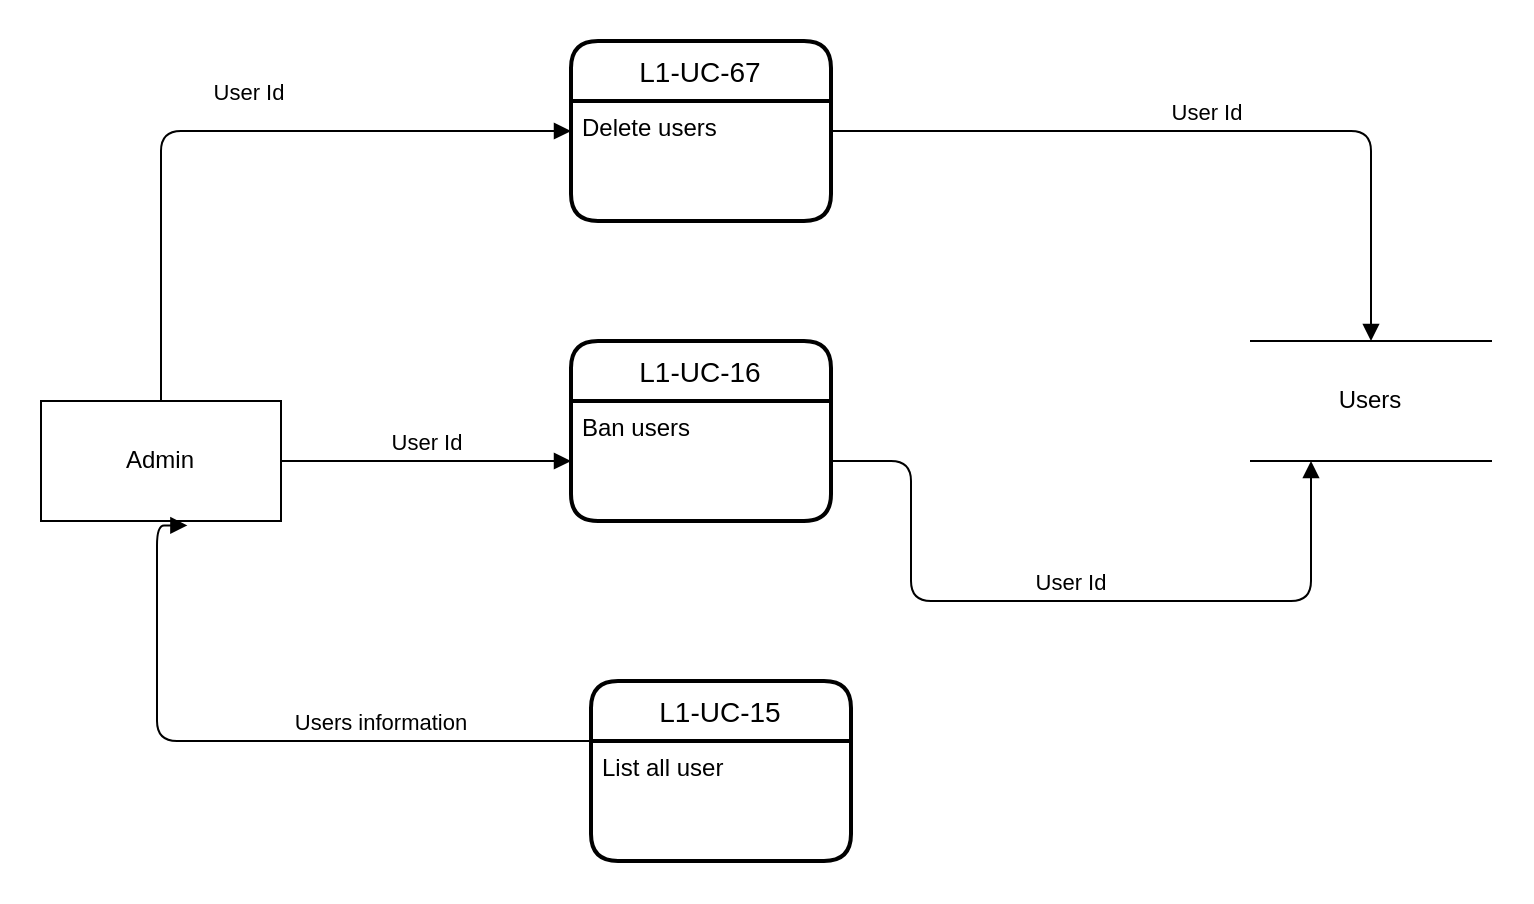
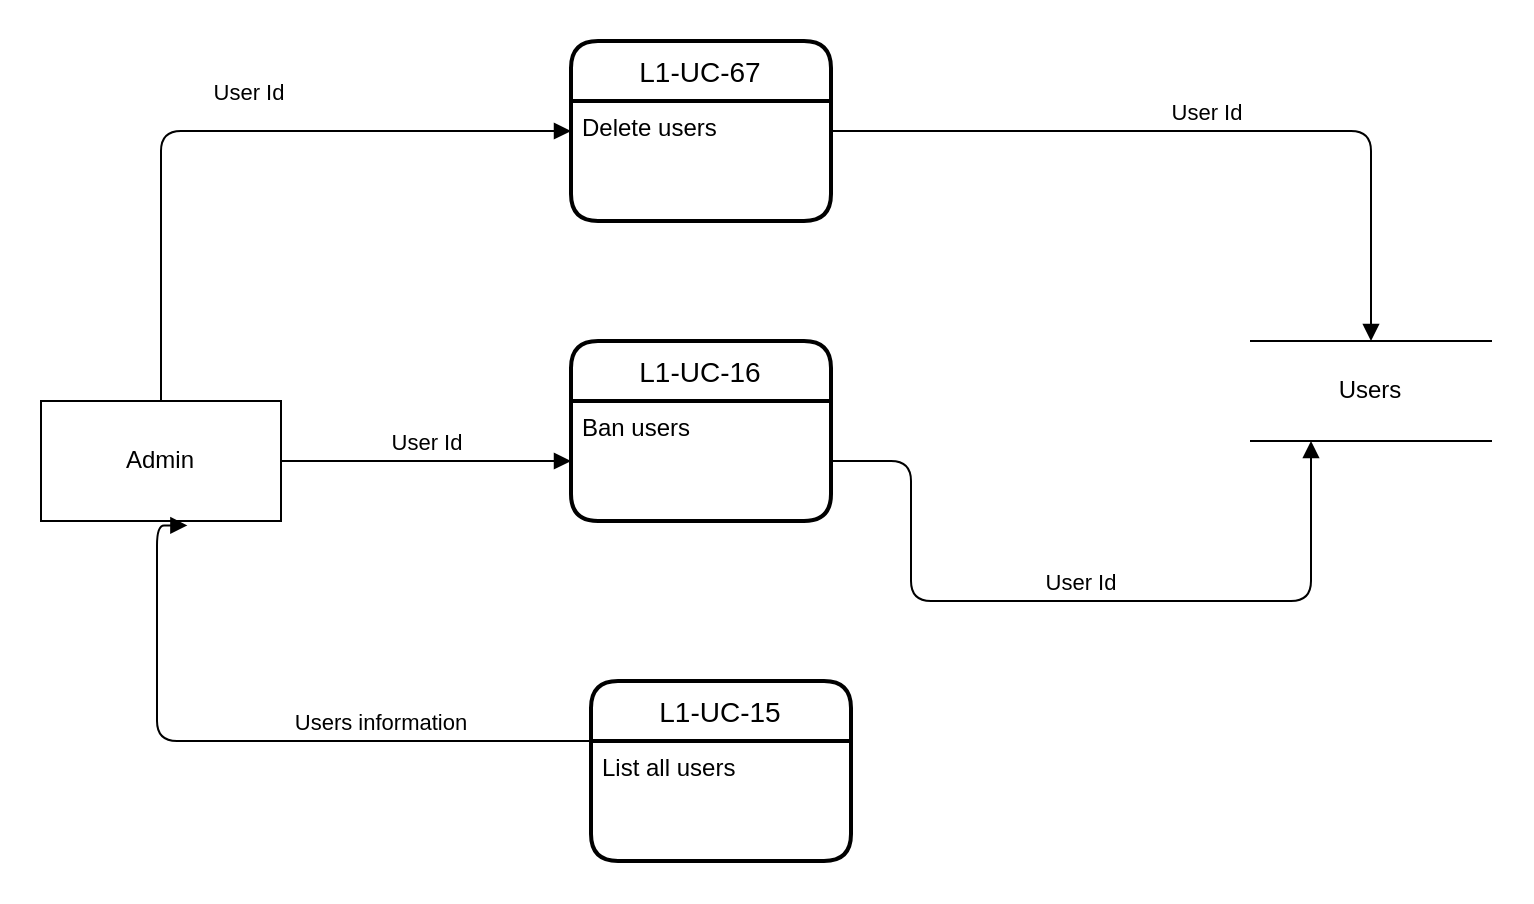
node "Users": size 240x120 -> 240x100
node "List all user": label "List all user" -> "List all users"
